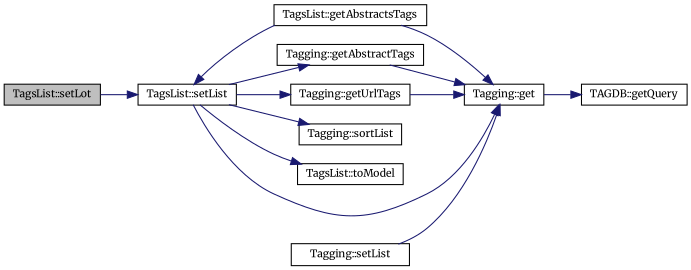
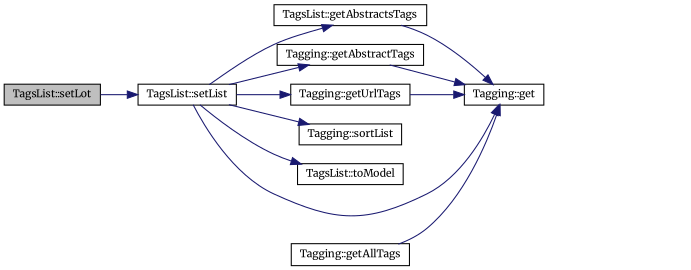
edge "TagsList::getAbstractsTags" -> "TagsList::setList": reversed
node "TAGDB::getQuery": removed
node "Tagging::setList": label "Tagging::setList" -> "Tagging::getAllTags"
